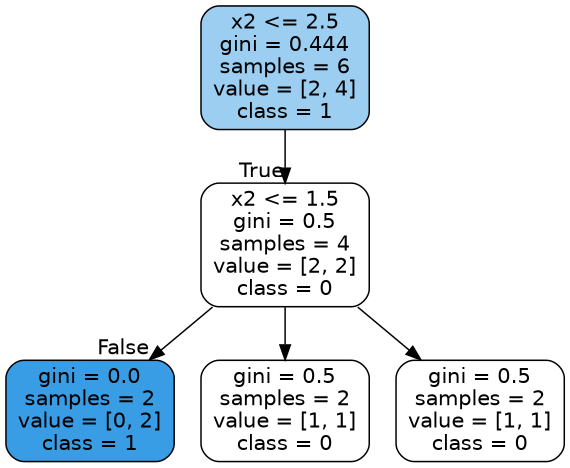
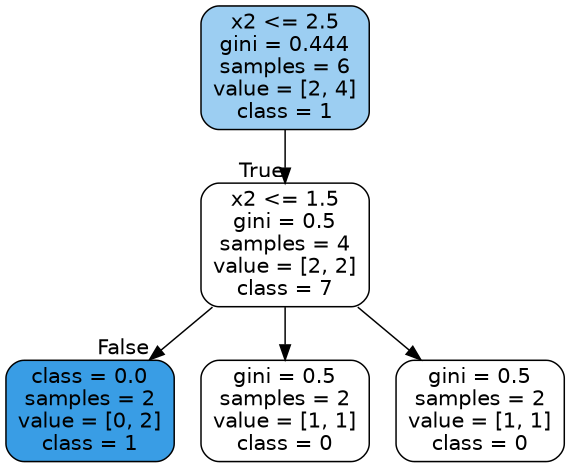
node "x2 <= 1.5 gini = 0.5 samples = 4 value = [2, 2] class = 0": label "x2 <= 1.5 gini = 0.5 samples = 4 value = [2, 2] class = 0" -> "x2 <= 1.5 gini = 0.5 samples = 4 value = [2, 2] class = 7"
node "gini = 0.0 samples = 2 value = [0, 2] class = 1": label "gini = 0.0 samples = 2 value = [0, 2] class = 1" -> "class = 0.0 samples = 2 value = [0, 2] class = 1"
